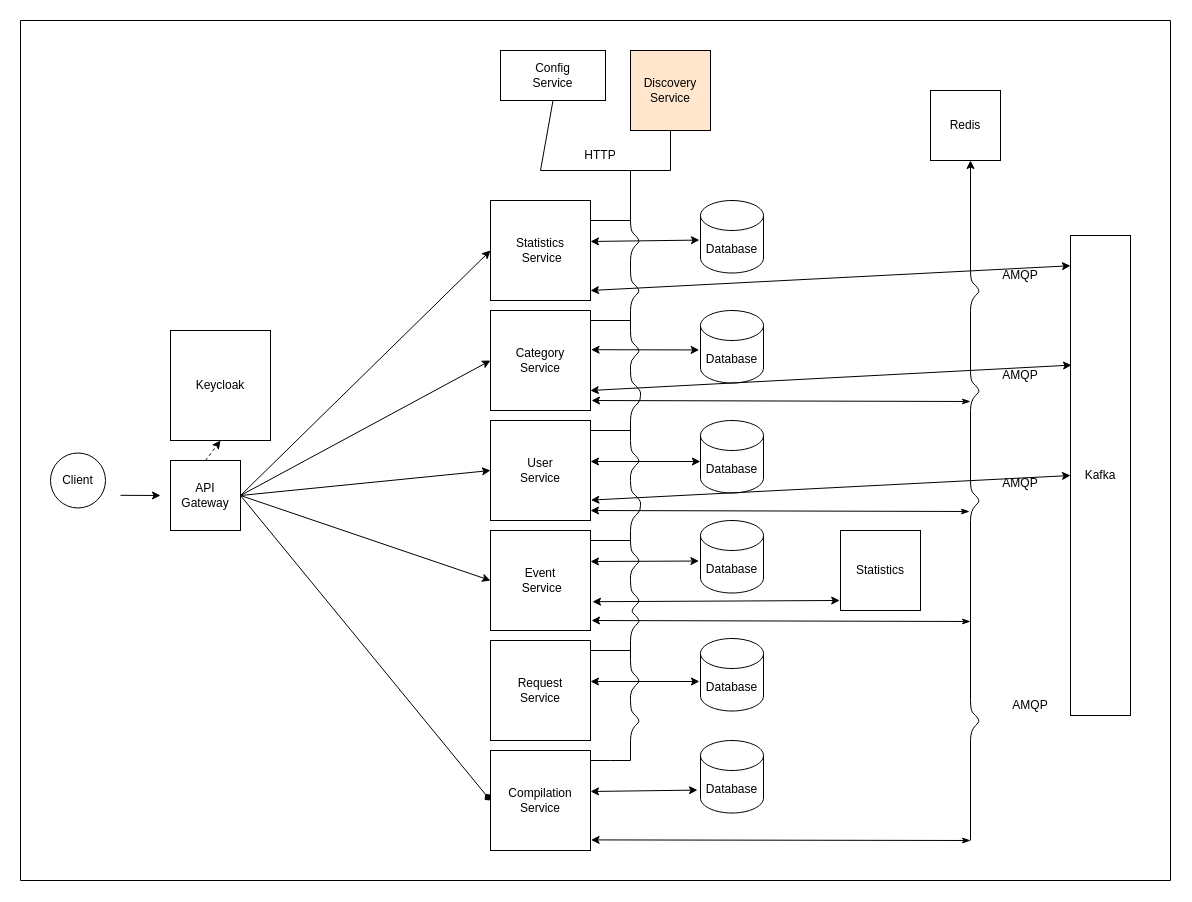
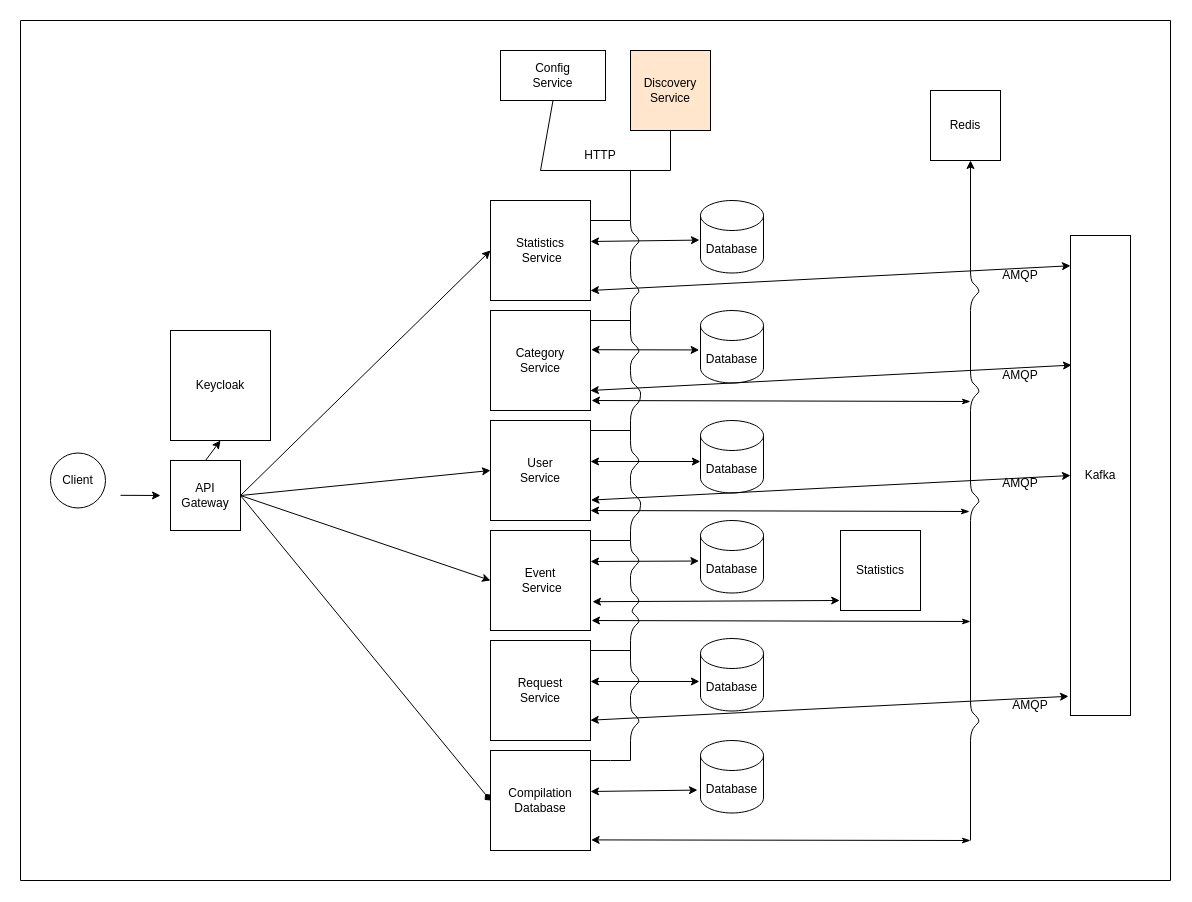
edge "API Gateway" -> "Category Service": removed
edge "API Gateway" -> "Keycloak": style dashed -> solid
edge "Kafka" -- "Request Service": added
node "Compilation Service": label "Compilation Service" -> "Compilation Database"
